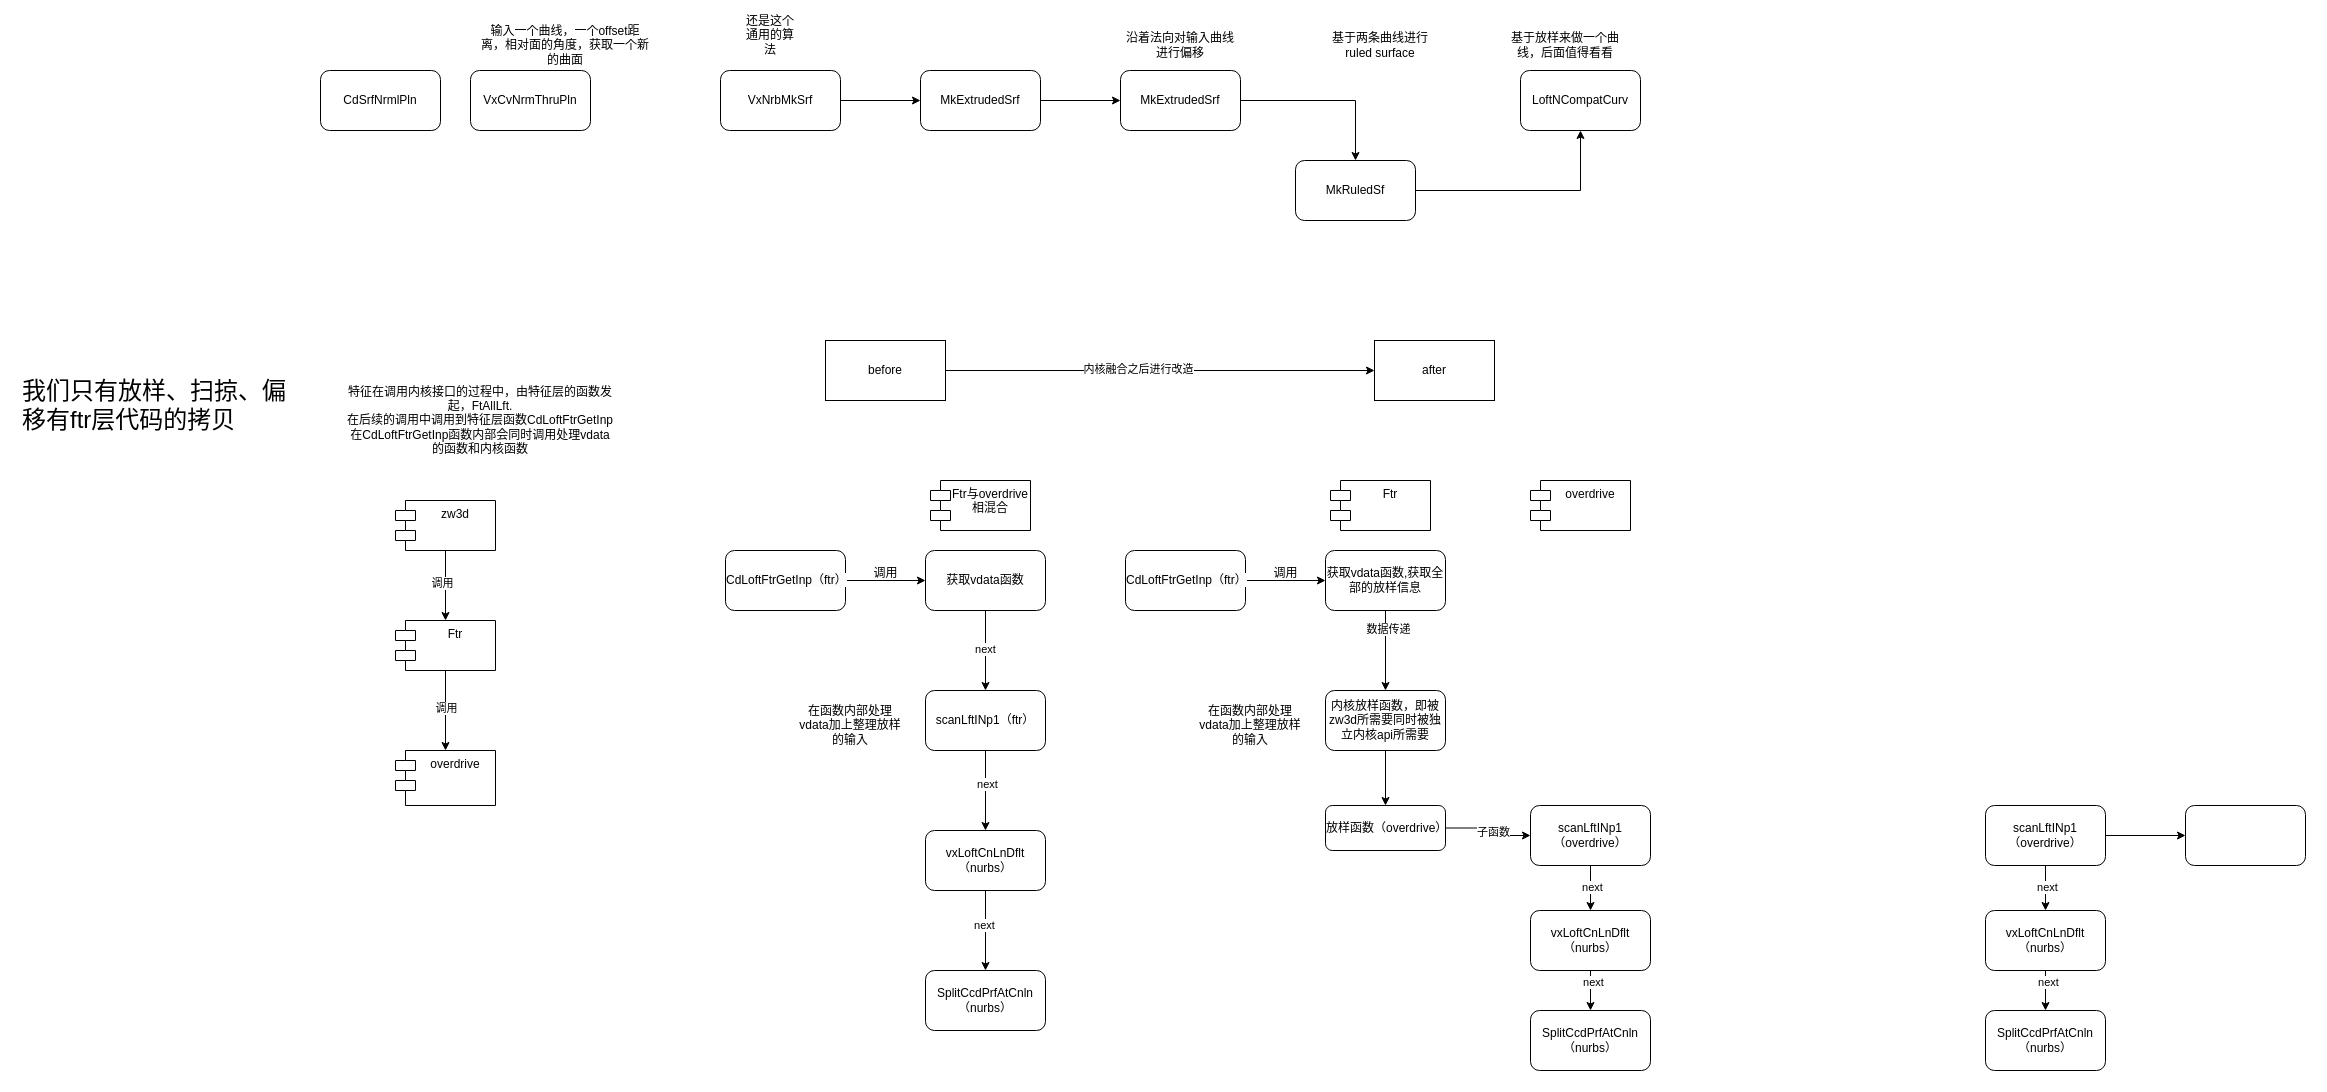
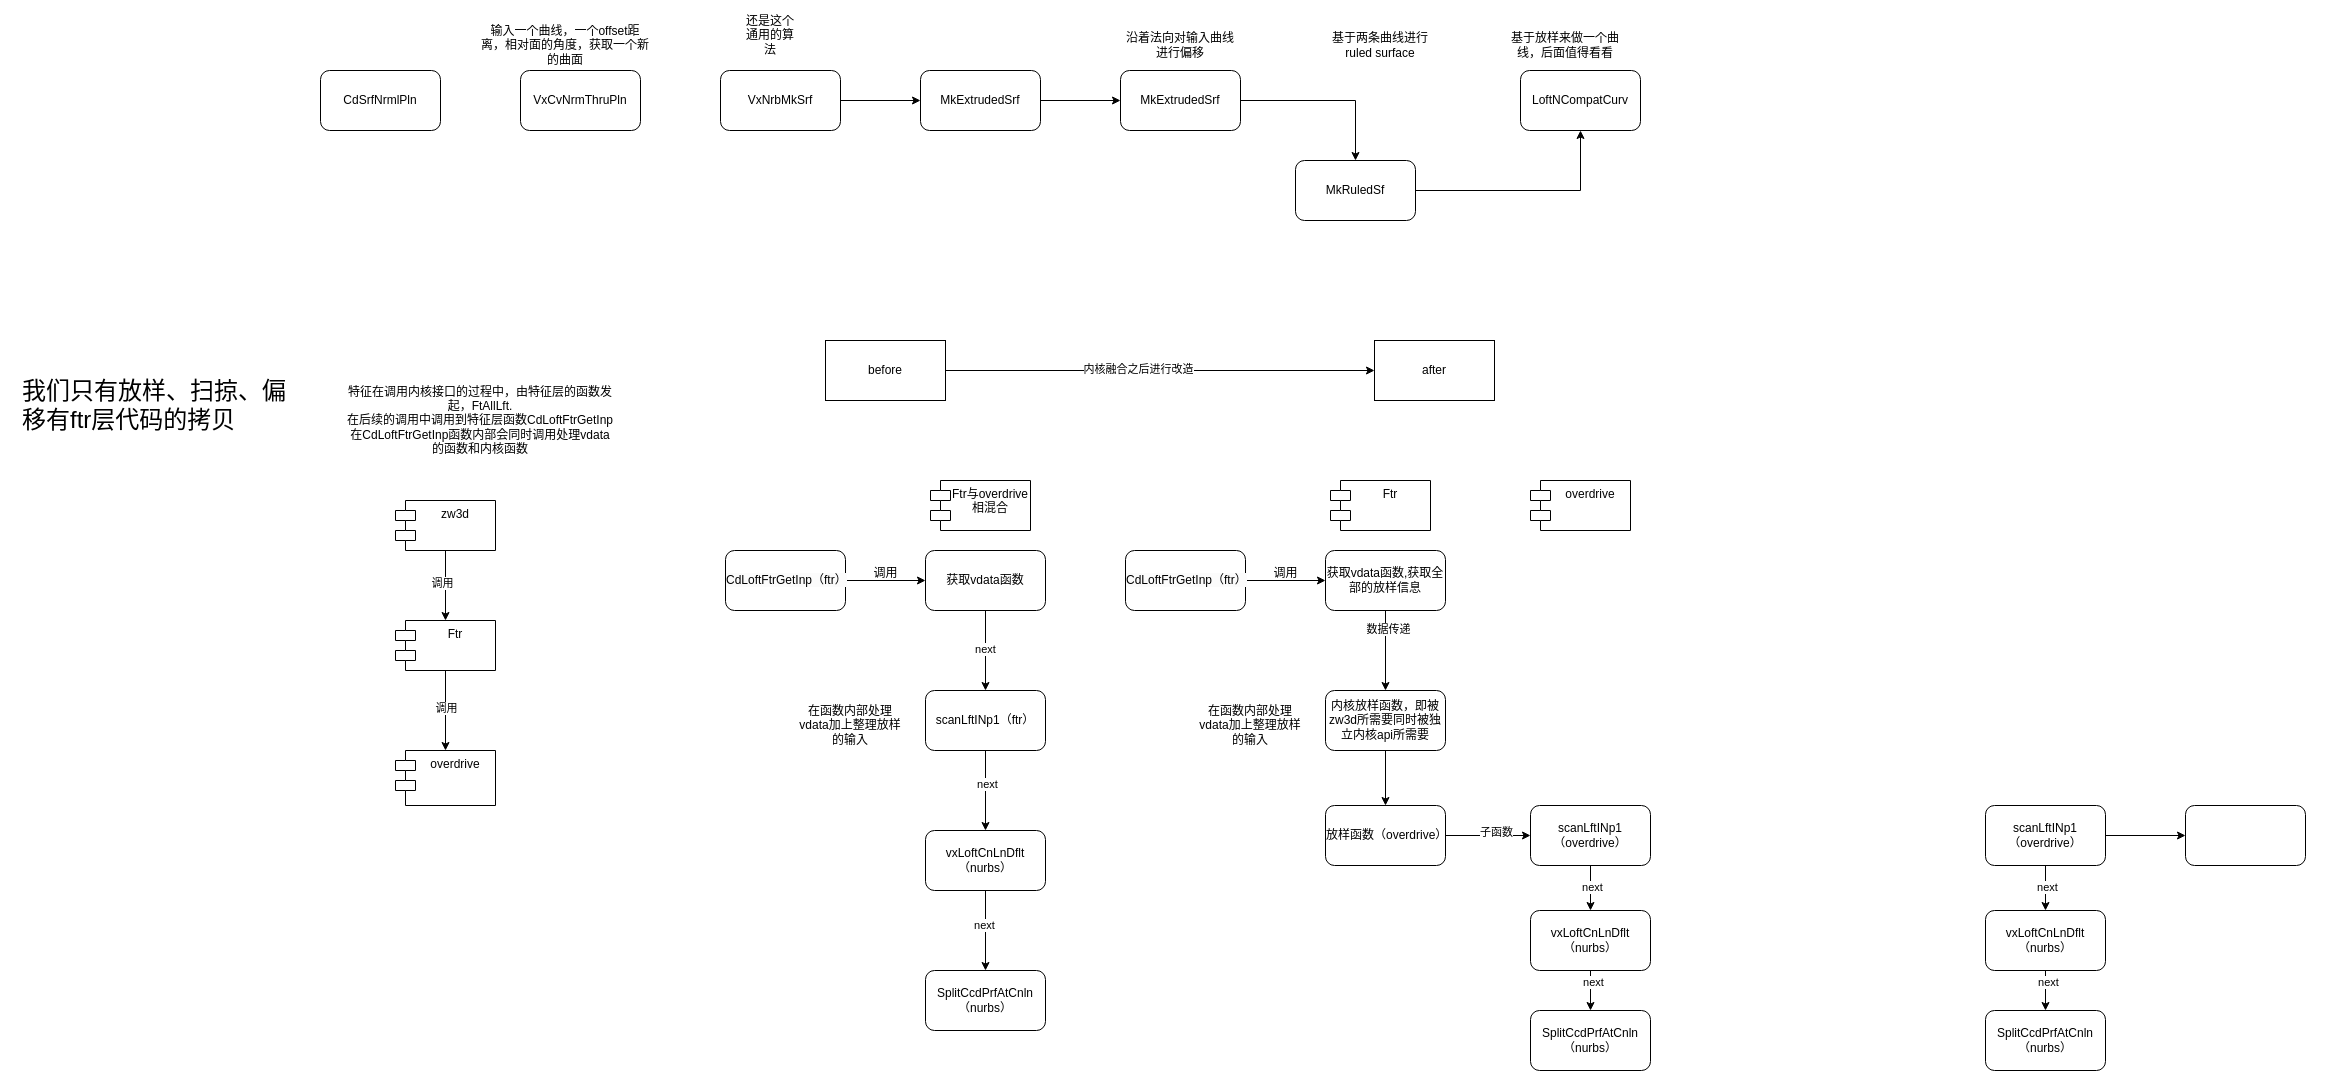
node "VxCvNrmThruPln": moved (531, 101) -> (581, 101)
node "放样函数（overdrive）": size 120x45 -> 120x60
